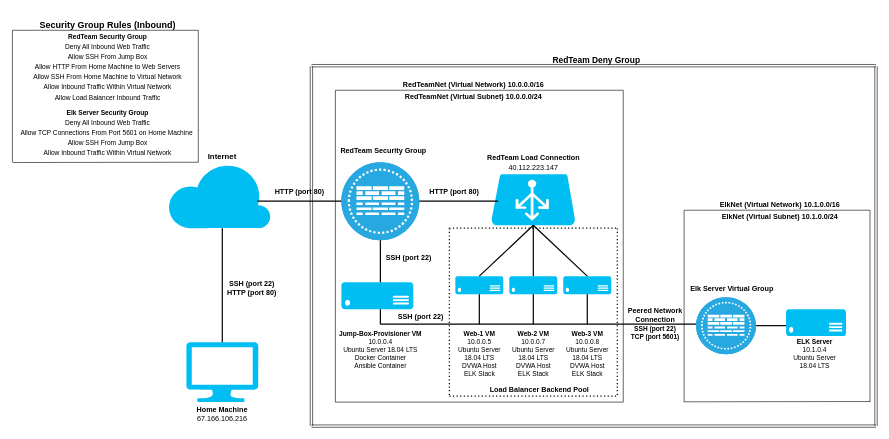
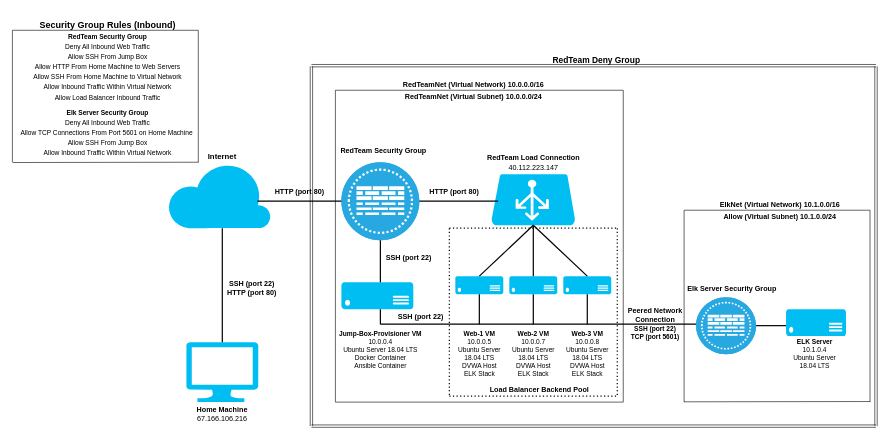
node "ElkNet (Virtual Subnet) 10.1.0.0/24": label "ElkNet (Virtual Subnet) 10.1.0.0/24" -> "Allow (Virtual Subnet) 10.1.0.0/24"
node "Elk Server Virtual Group": label "Elk Server Virtual Group" -> "Elk Server Security Group"
